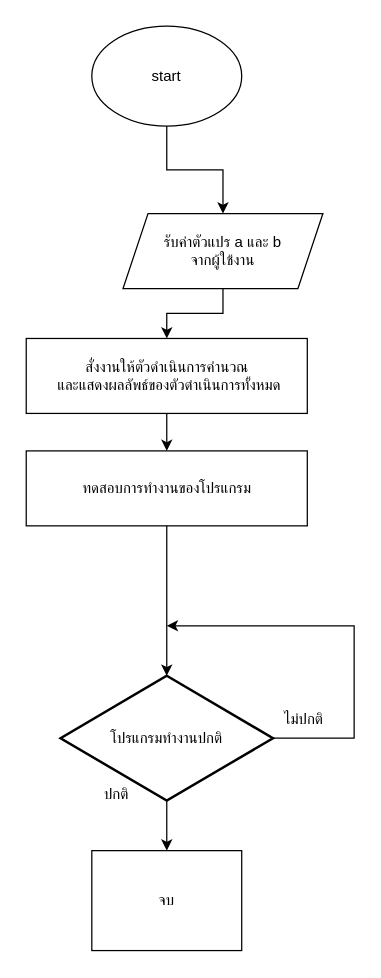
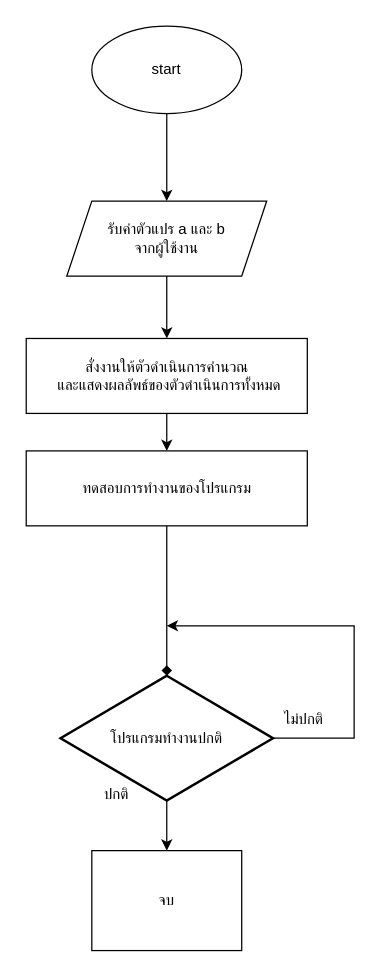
node "start": size 150x100 -> 150x88
node "รับค่าตัวแปร a และ b จากผู้ใช้งาน": moved (223, 251) -> (167, 238)
edge "ทดสอบการทำงานของโปรแกรม" -> "โปรแกรมทำงานปกติ": arrowhead classic -> diamond
